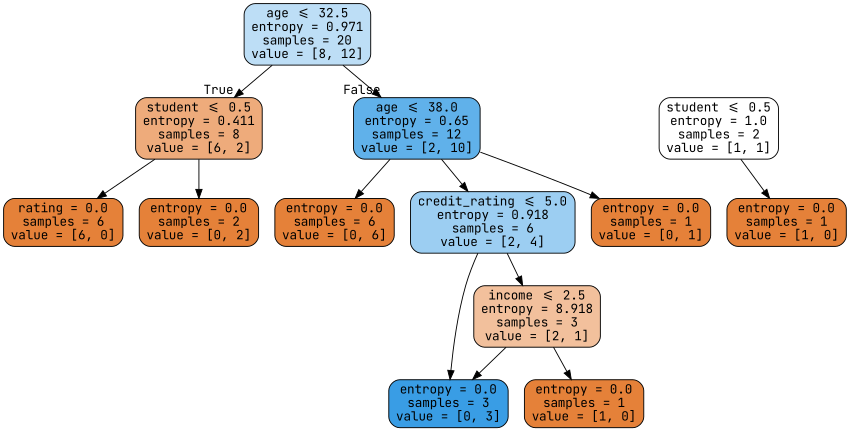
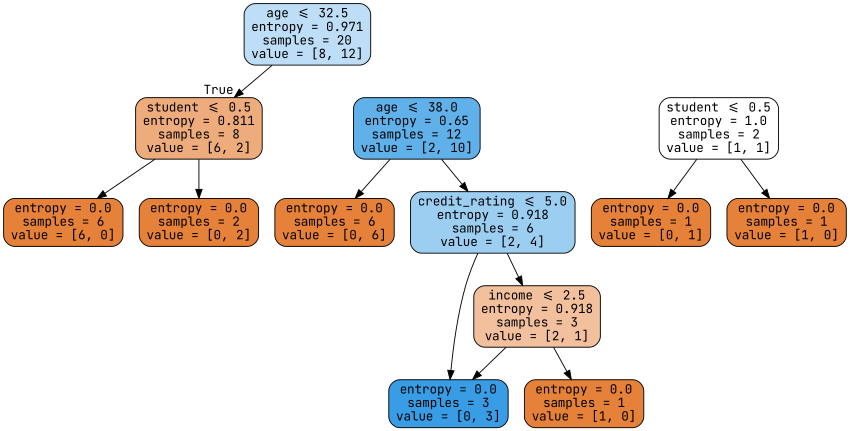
edge "age <= 32.5 entropy = 0.971 samples = 20 value = [8, 12]" -> "age <= 38.0 entropy = 0.65 samples = 12 value = [2, 10]": removed
node "student <= 0.5 entropy = 0.411 samples = 8 value = [6, 2]": label "student <= 0.5 entropy = 0.411 samples = 8 value = [6, 2]" -> "student <= 0.5 entropy = 0.811 samples = 8 value = [6, 2]"
edge "age <= 38.0 entropy = 0.65 samples = 12 value = [2, 10]" -> "entropy = 0.0 samples = 1 value = [0, 1]": now "student <= 0.5 entropy = 1.0 samples = 2 value = [1, 1]" -> "entropy = 0.0 samples = 1 value = [0, 1]"
node "rating = 0.0 samples = 6 value = [6, 0]": label "rating = 0.0 samples = 6 value = [6, 0]" -> "entropy = 0.0 samples = 6 value = [6, 0]"
node "income <= 2.5 entropy = 8.918 samples = 3 value = [2, 1]": label "income <= 2.5 entropy = 8.918 samples = 3 value = [2, 1]" -> "income <= 2.5 entropy = 0.918 samples = 3 value = [2, 1]"
